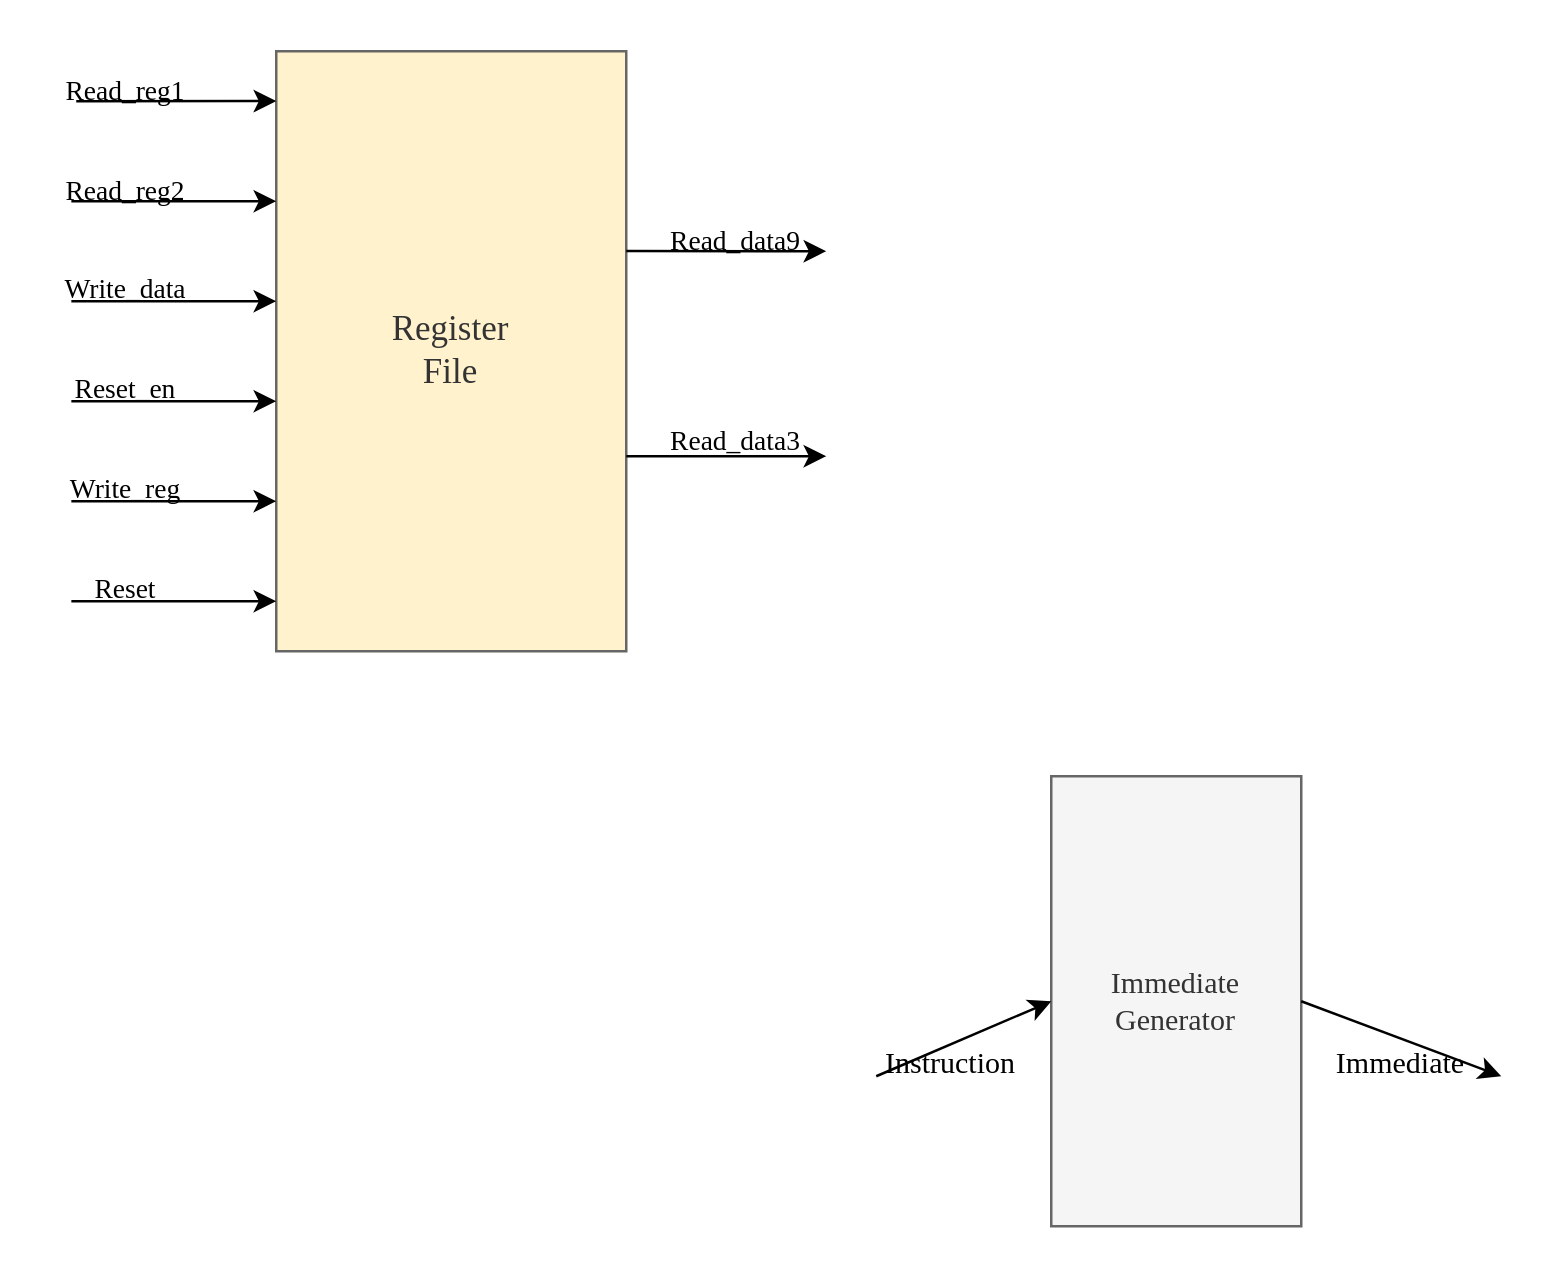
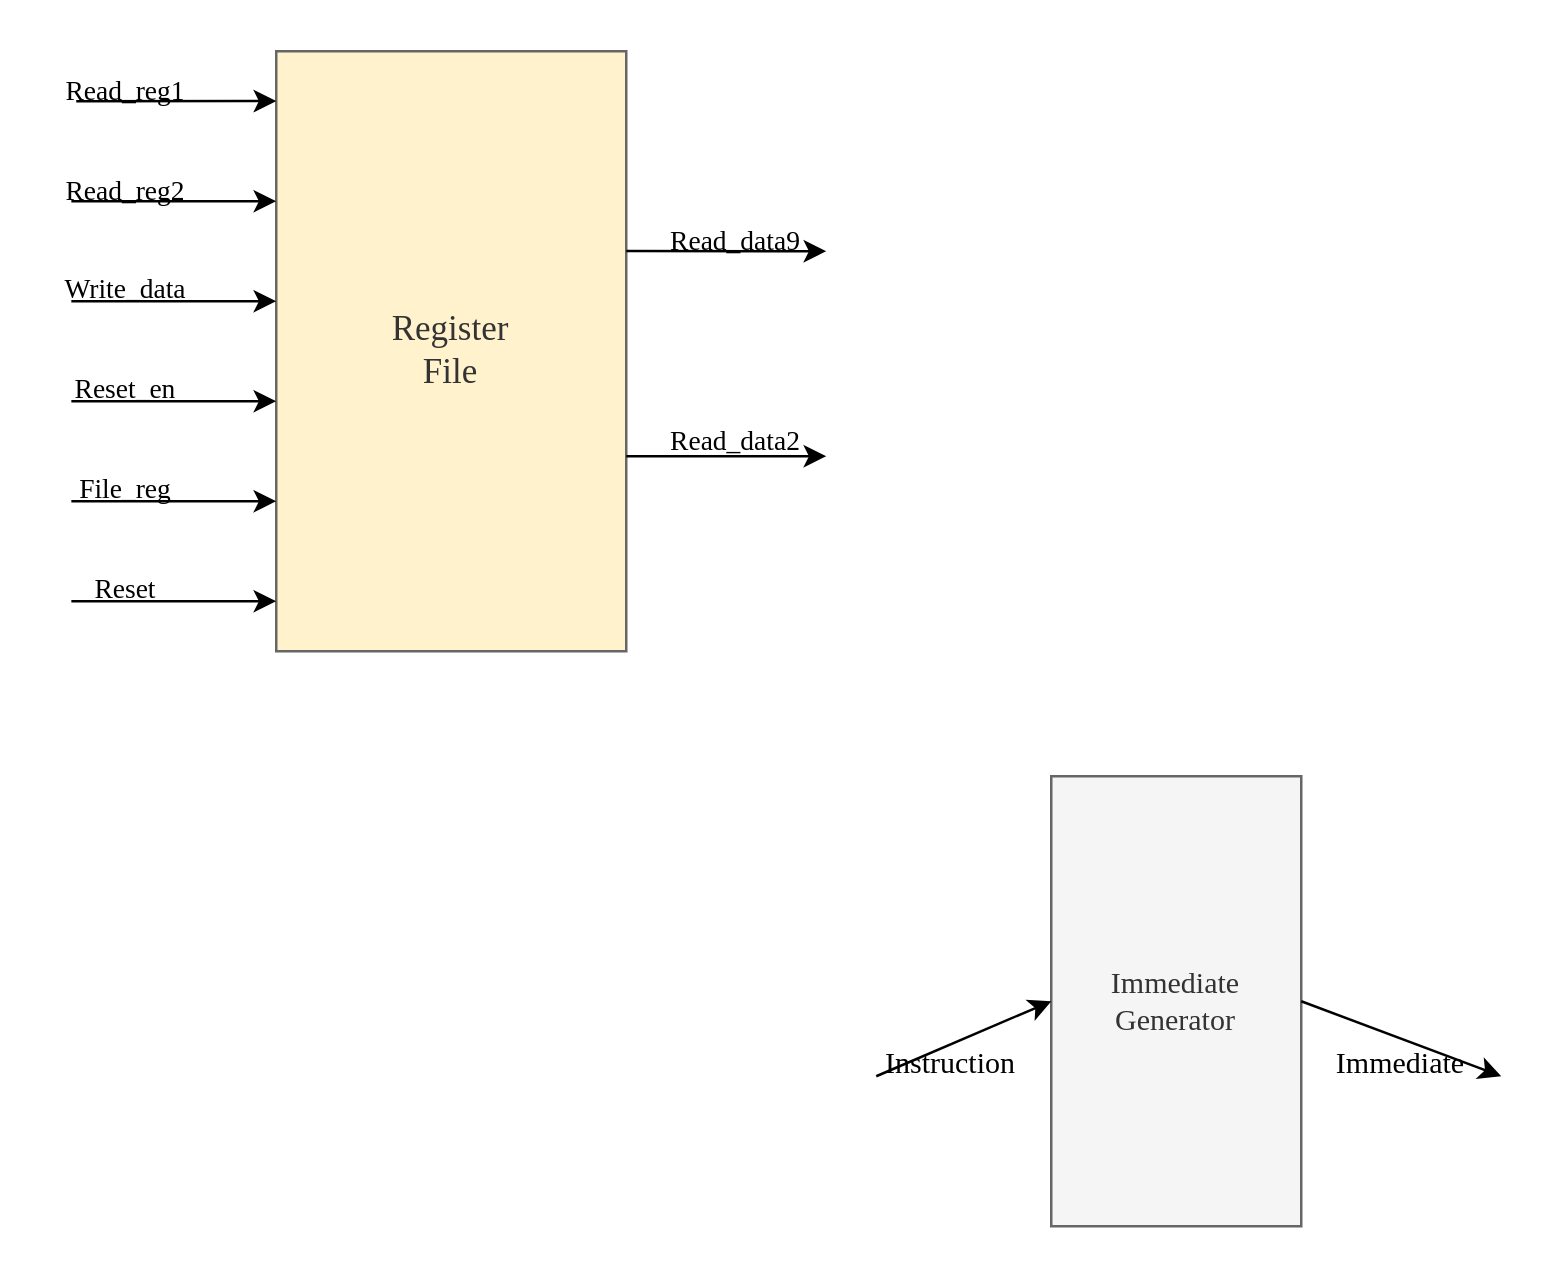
node "Read_data3": label "Read_data3" -> "Read_data2"
node "Write_reg": label "Write_reg" -> "File_reg"
